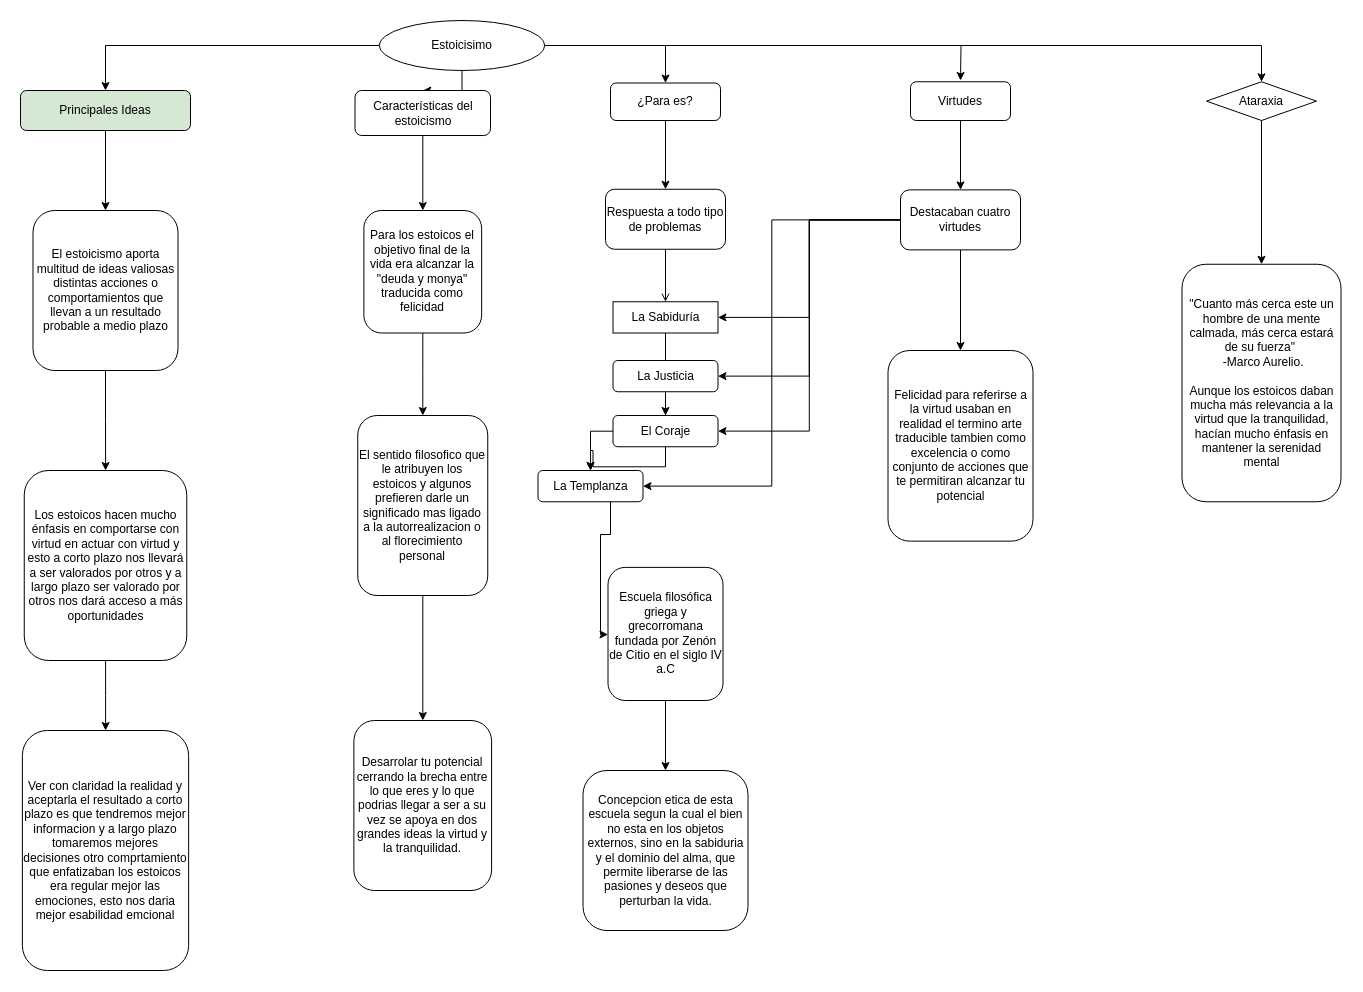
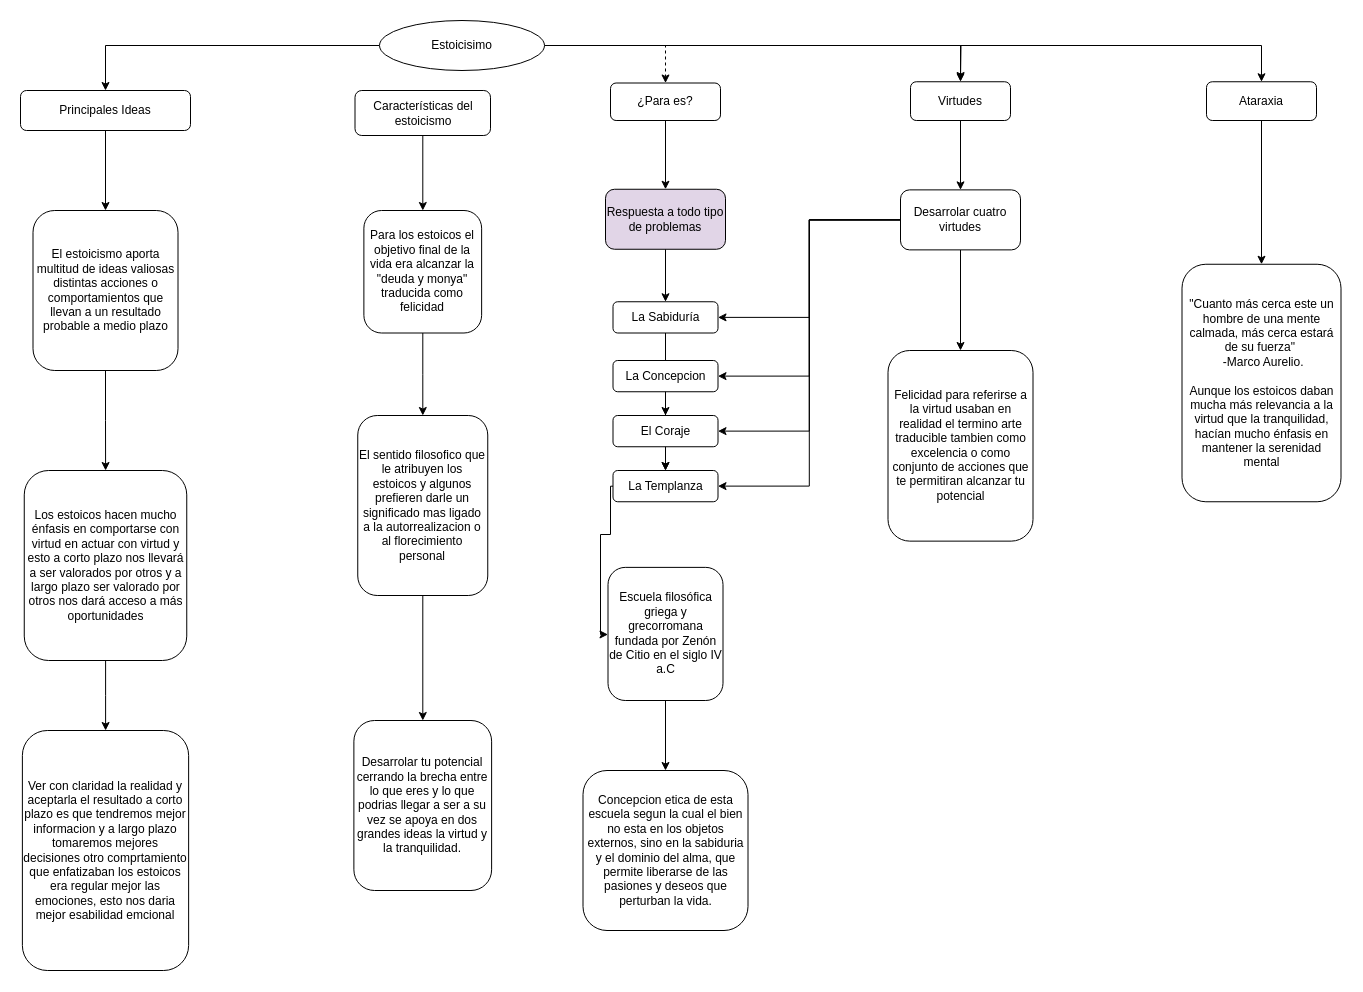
edge "Estoicisimo" -> "¿Para es?": style solid -> dashed
edge "Estoicisimo" -> "Características del estoicismo": now "Estoicisimo" -> "Virtudes"
node "Ataraxia": shape diamond -> rounded rectangle
node "Principales Ideas": fillcolor #d5e8d4 -> #ffffff
node "Respuesta a todo tipo de problemas": fillcolor #ffffff -> #e1d5e7
node "Destacaban cuatro virtudes": label "Destacaban cuatro virtudes" -> "Desarrolar cuatro virtudes"
edge "Respuesta a todo tipo de problemas" -> "La Sabiduría": arrowhead open -> classic
node "La Sabiduría": shape rectangle -> rounded rectangle
node "La Justicia": label "La Justicia" -> "La Concepcion"
node "La Templanza": moved (591, 486) -> (666, 486)
